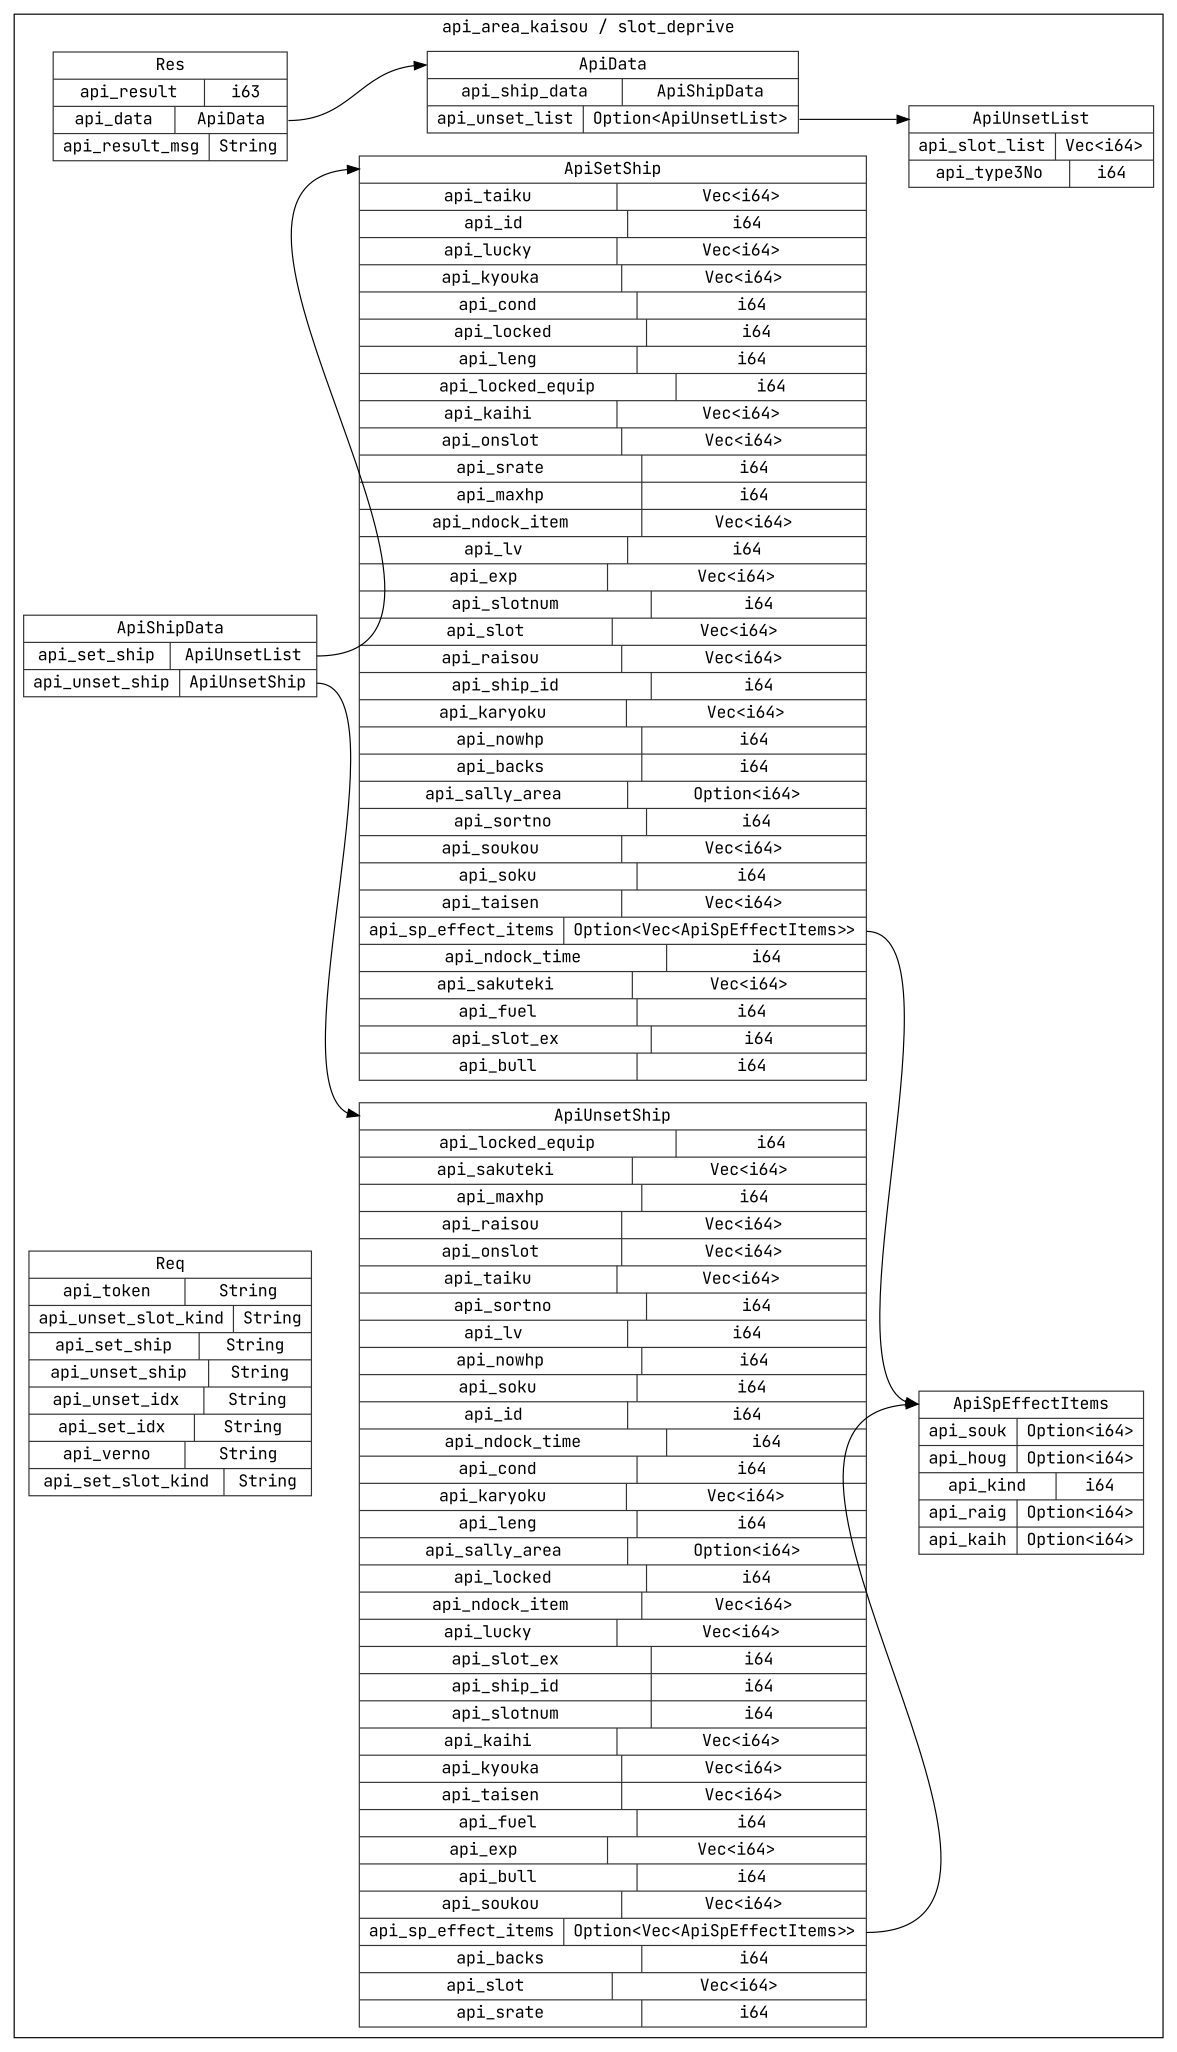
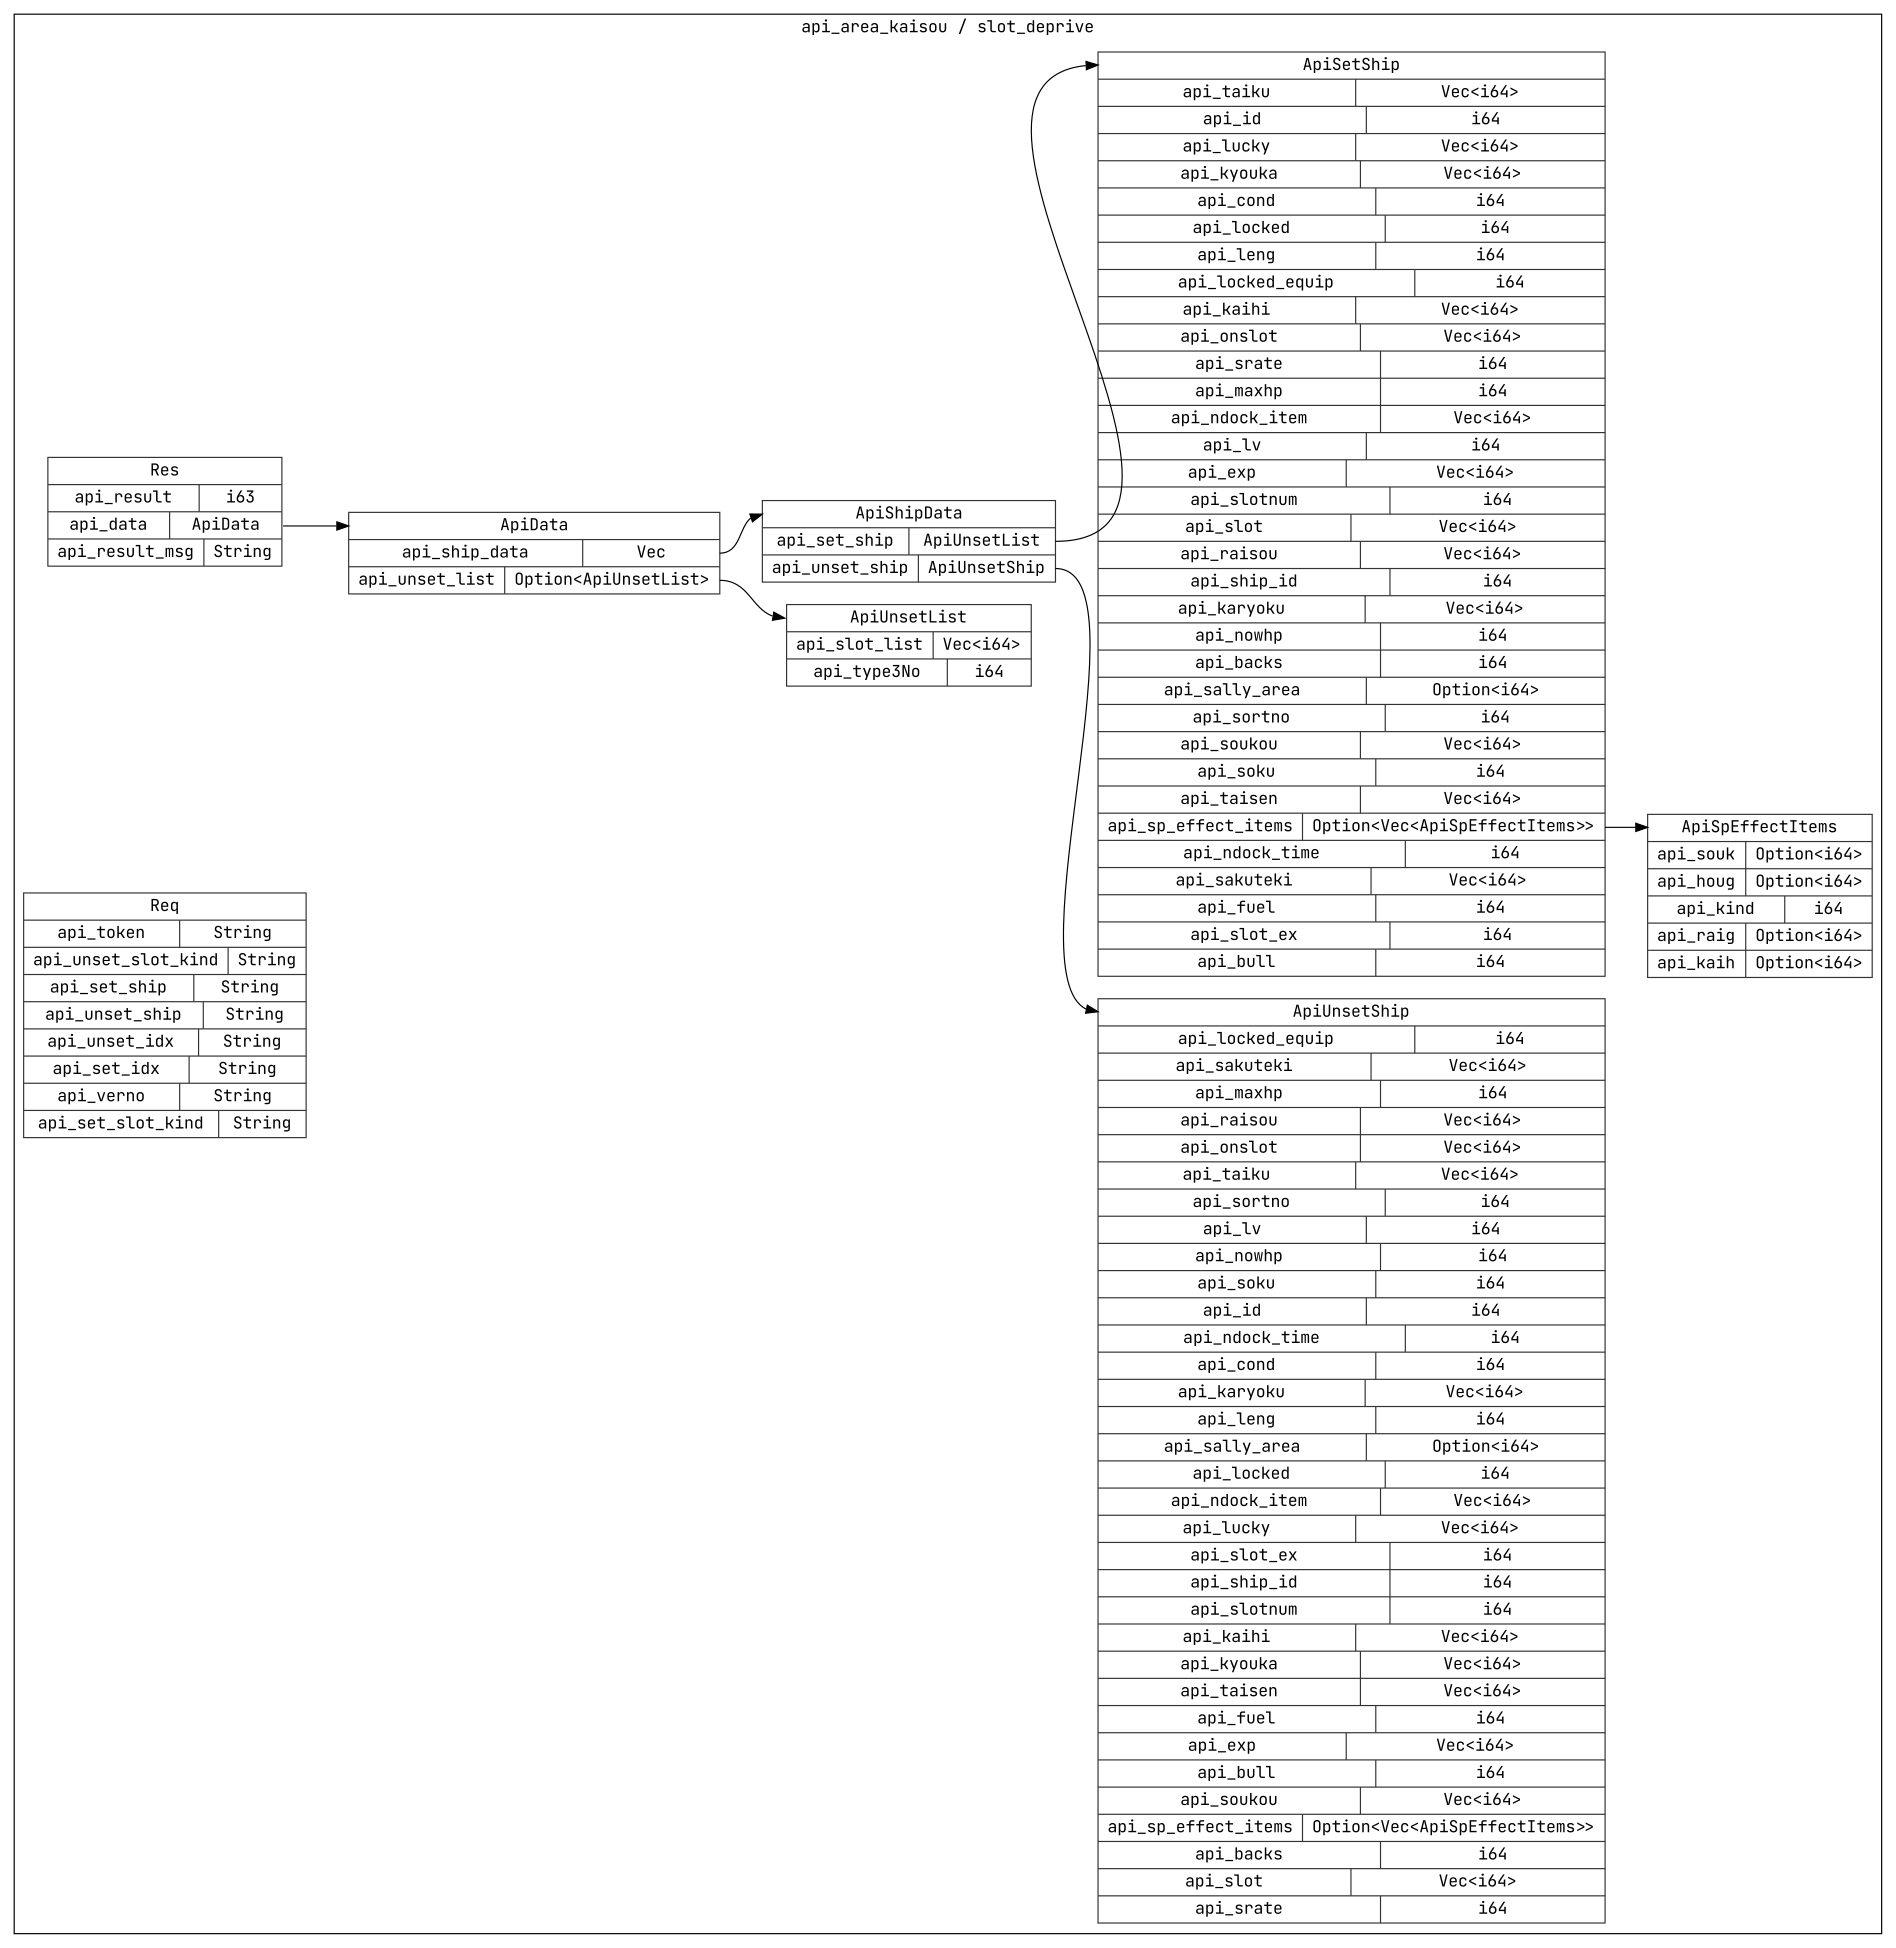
node "ApiData": text "ApiShipData" -> "Vec"
edge "ApiData" -> "ApiShipData": added
edge "ApiUnsetShip" -> "ApiSpEffectItems": removed
